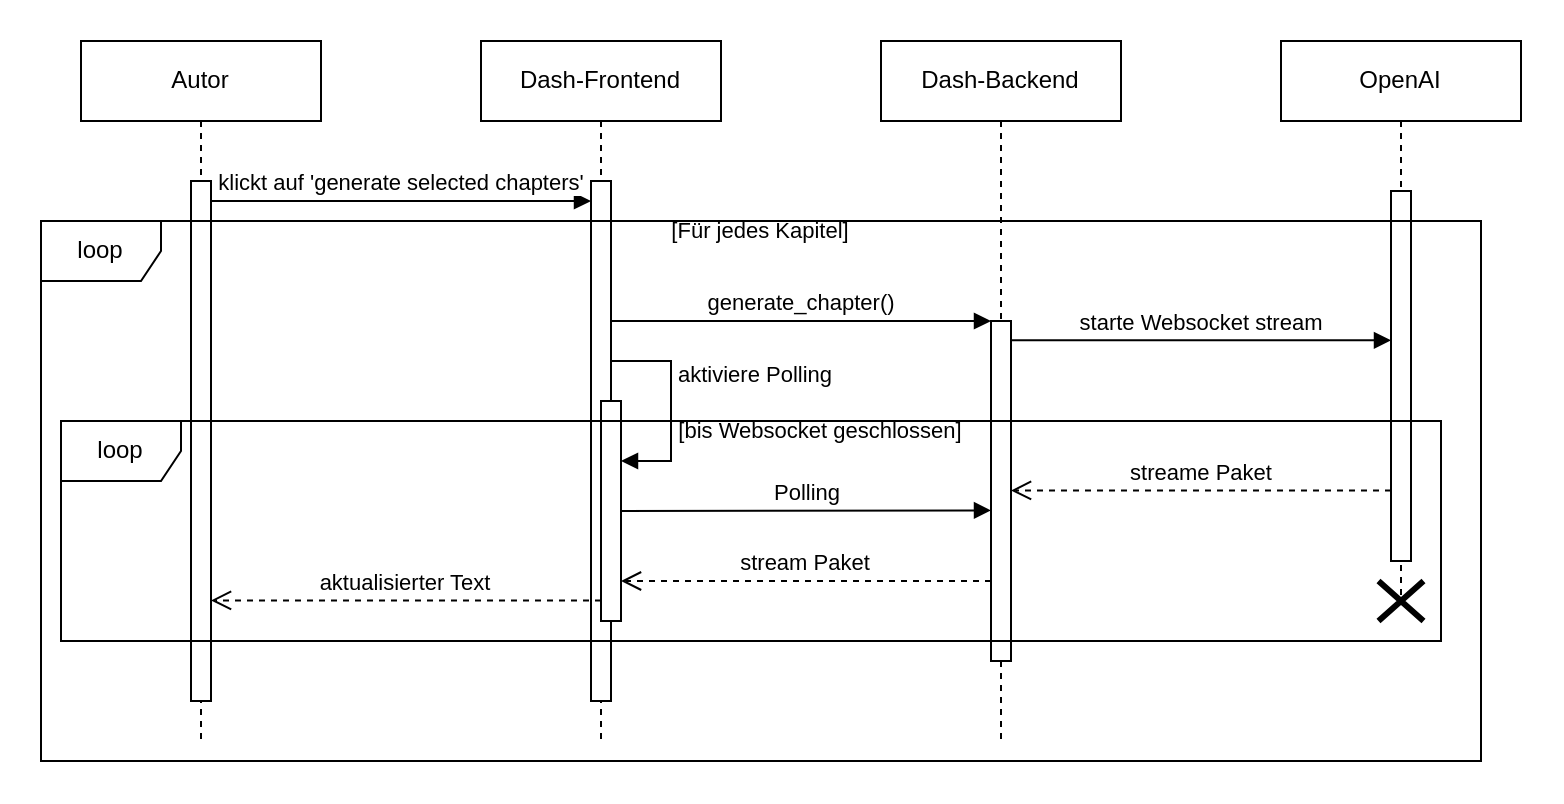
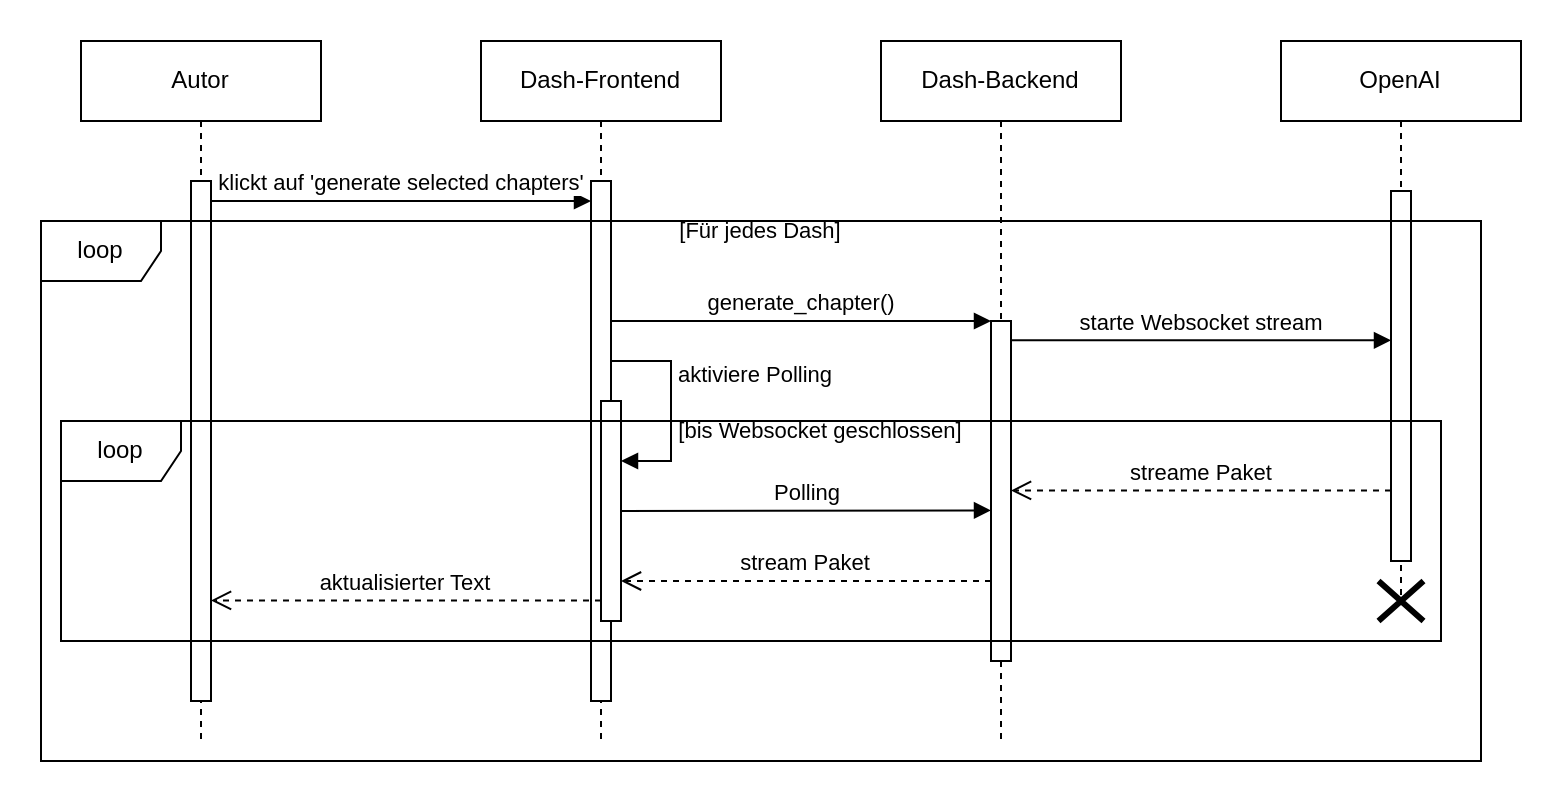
node "[Für jedes Kapitel]": label "[Für jedes Kapitel]" -> "[Für jedes Dash]"
